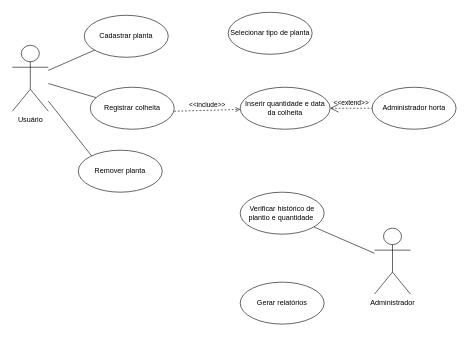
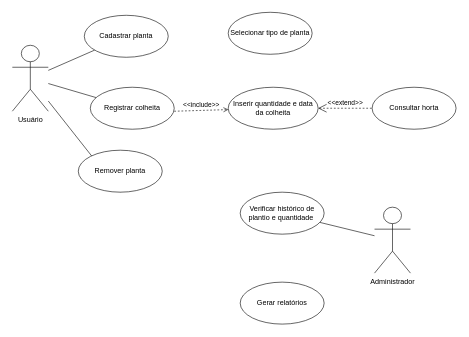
node "Inserir quantidade e data da colheita": moved (285, 108) -> (273, 108)
node "Administrador horta": label "Administrador horta" -> "Consultar horta"
node "Administrador": moved (393, 261) -> (393, 240)
